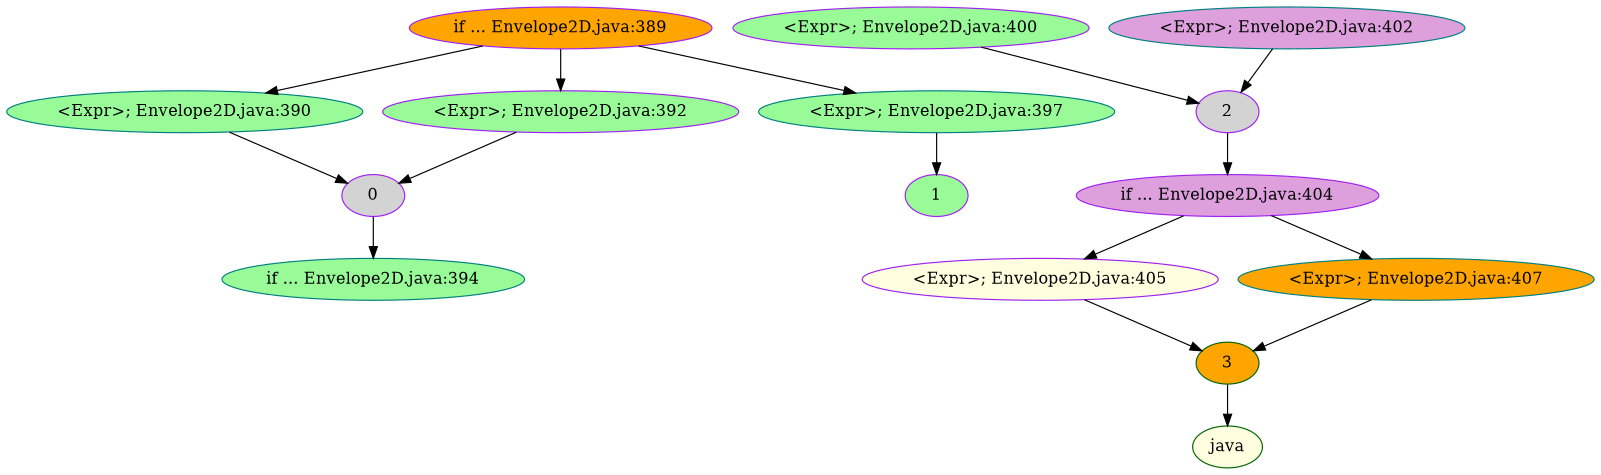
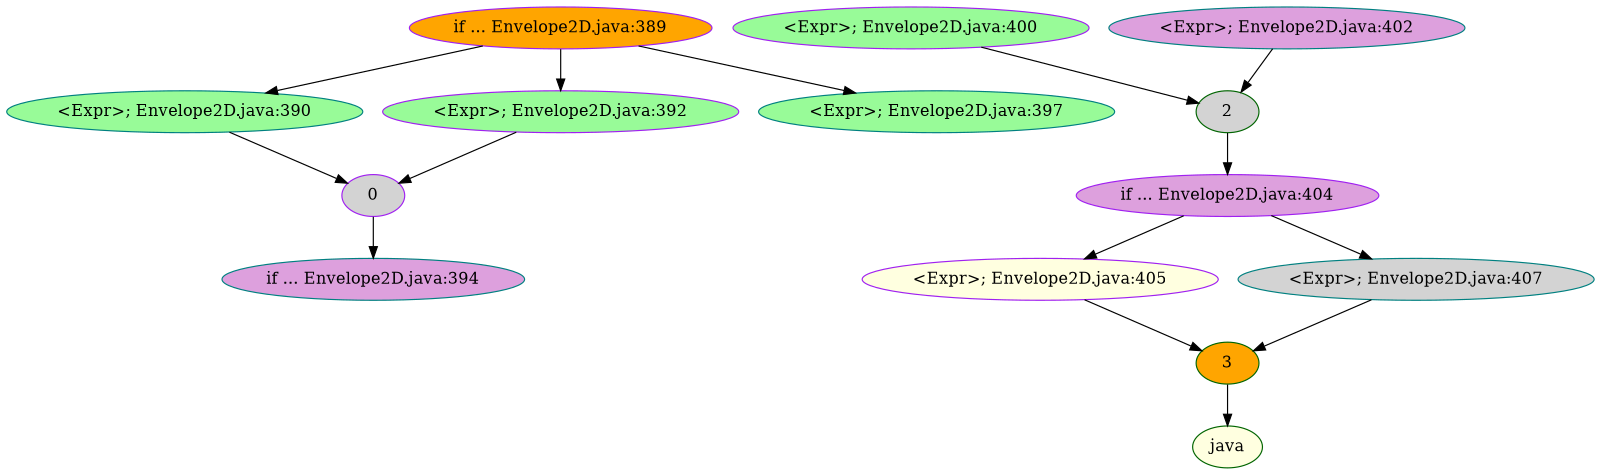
node "2": color purple -> darkgreen
node "1": removed
node "if ... Envelope2D.java:394": fillcolor palegreen -> plum
node "<Expr>; Envelope2D.java:407": fillcolor orange -> lightgrey
